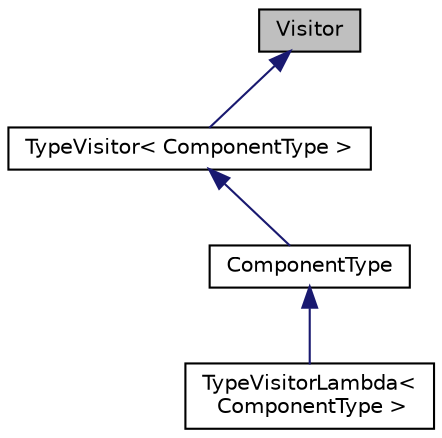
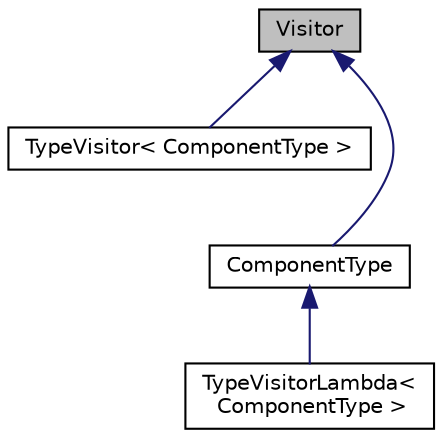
edge "ComponentType" -> "TypeVisitor< ComponentType >": now "ComponentType" -> "Visitor"
